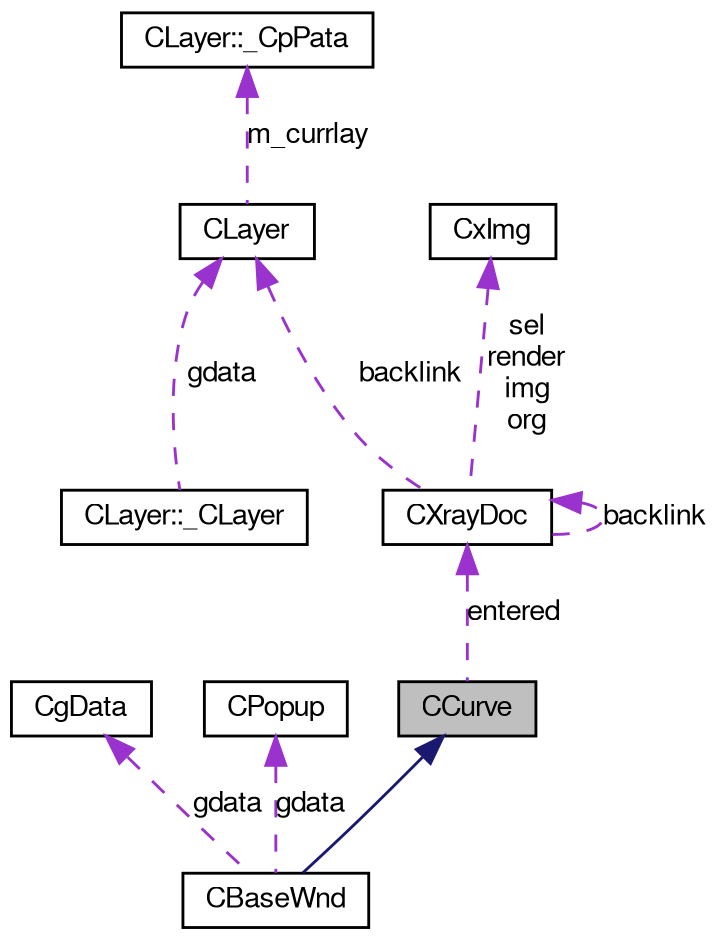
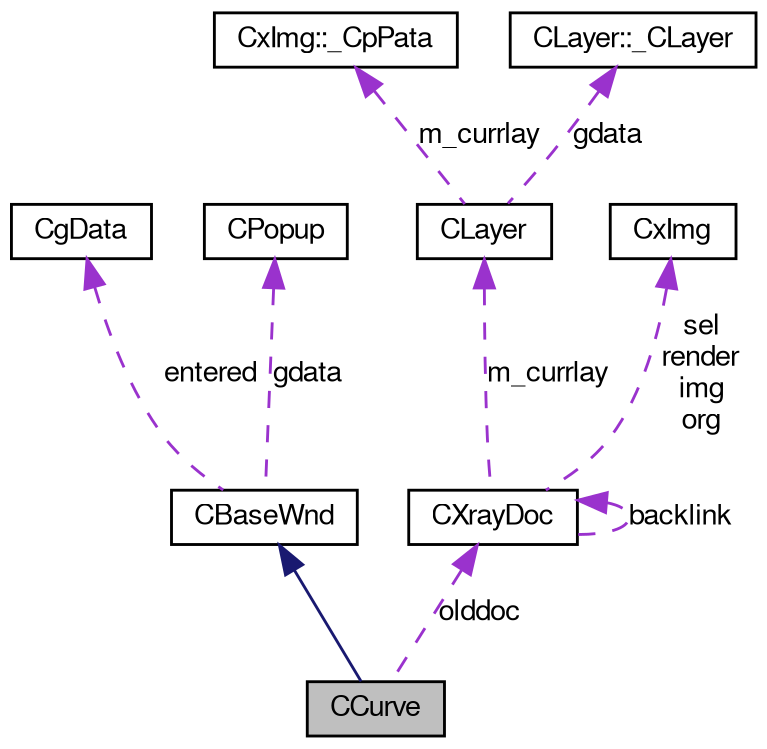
node "CLayer::_CpPata": label "CLayer::_CpPata" -> "CxImg::_CpPata"
edge "CXrayDoc" -> "CLayer": label "backlink" -> "m_currlay"
edge "CLayer::_CLayer" -> "CLayer": reversed
edge "CCurve" -> "CXrayDoc": label "entered" -> "olddoc"
edge "CBaseWnd" -> "CgData": label "gdata" -> "entered"
edge "CBaseWnd" -> "CCurve": reversed
